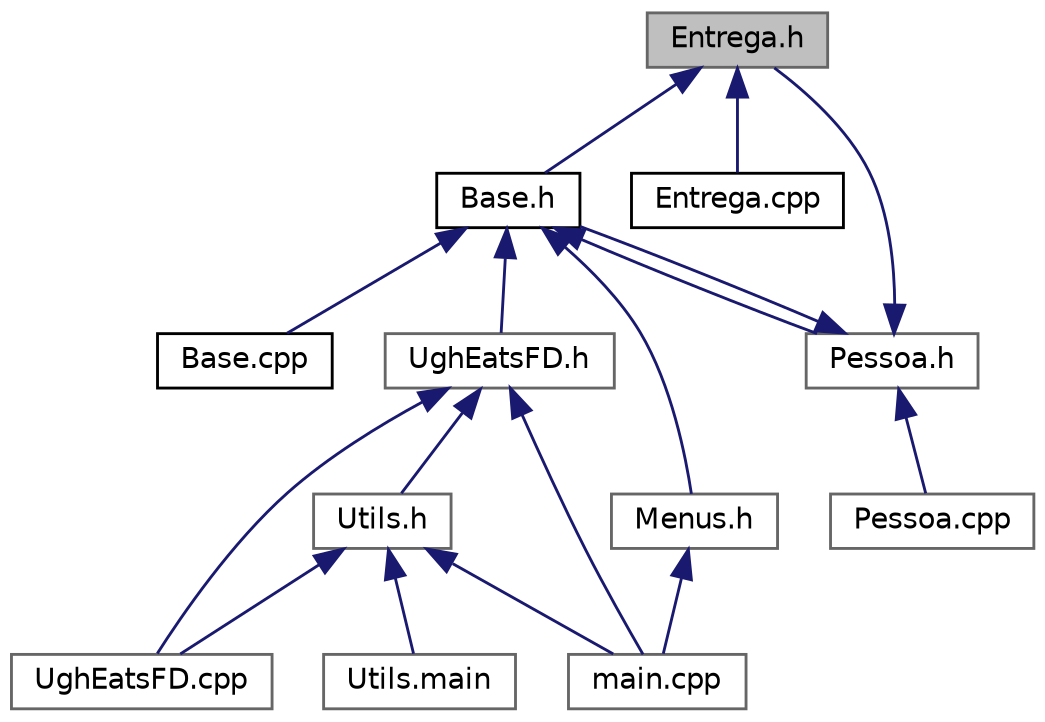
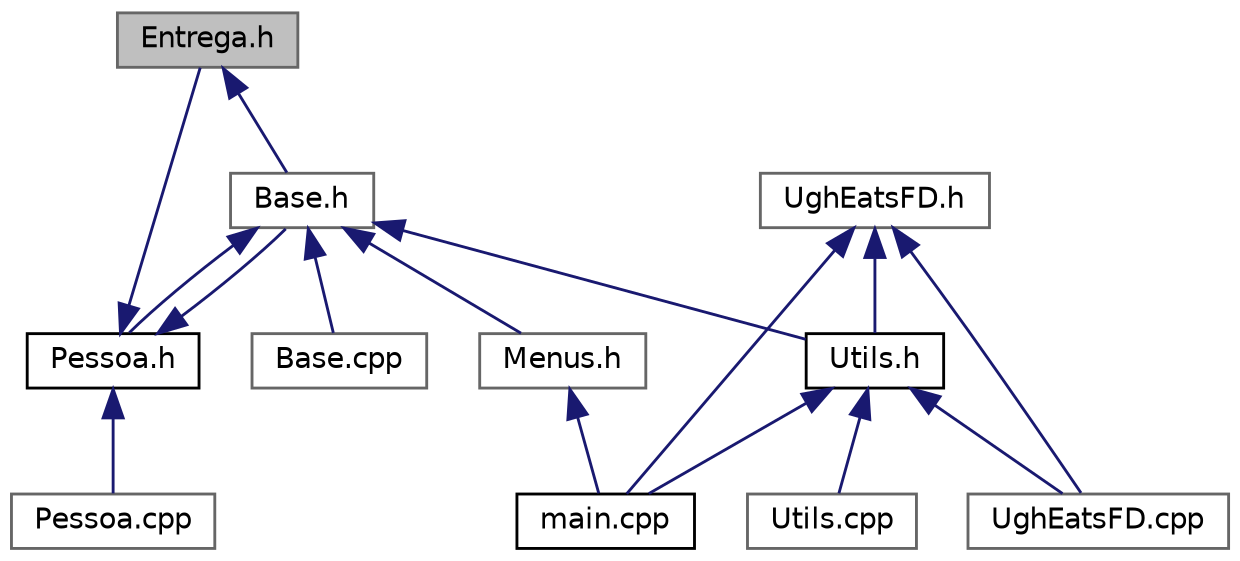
node "Base.h": color black -> gray40
node "Entrega.cpp": removed
edge "UghEatsFD.h" -> "Base.h": now "Utils.h" -> "Base.h"
node "Base.cpp": color black -> gray40
node "Pessoa.h": color gray40 -> black
node "Utils.h": color gray40 -> black
node "Utils.main": label "Utils.main" -> "Utils.cpp"
node "main.cpp": color gray40 -> black
